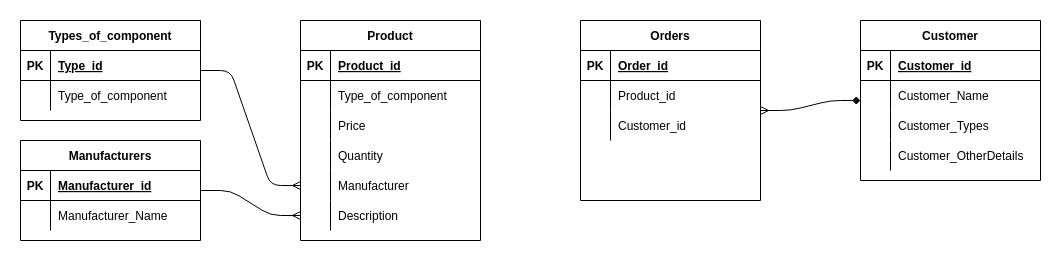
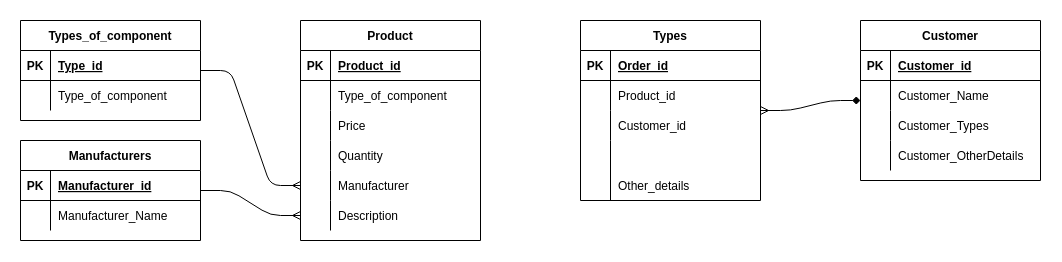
node "Orders": label "Orders" -> "Types"
node "Other_details": added
